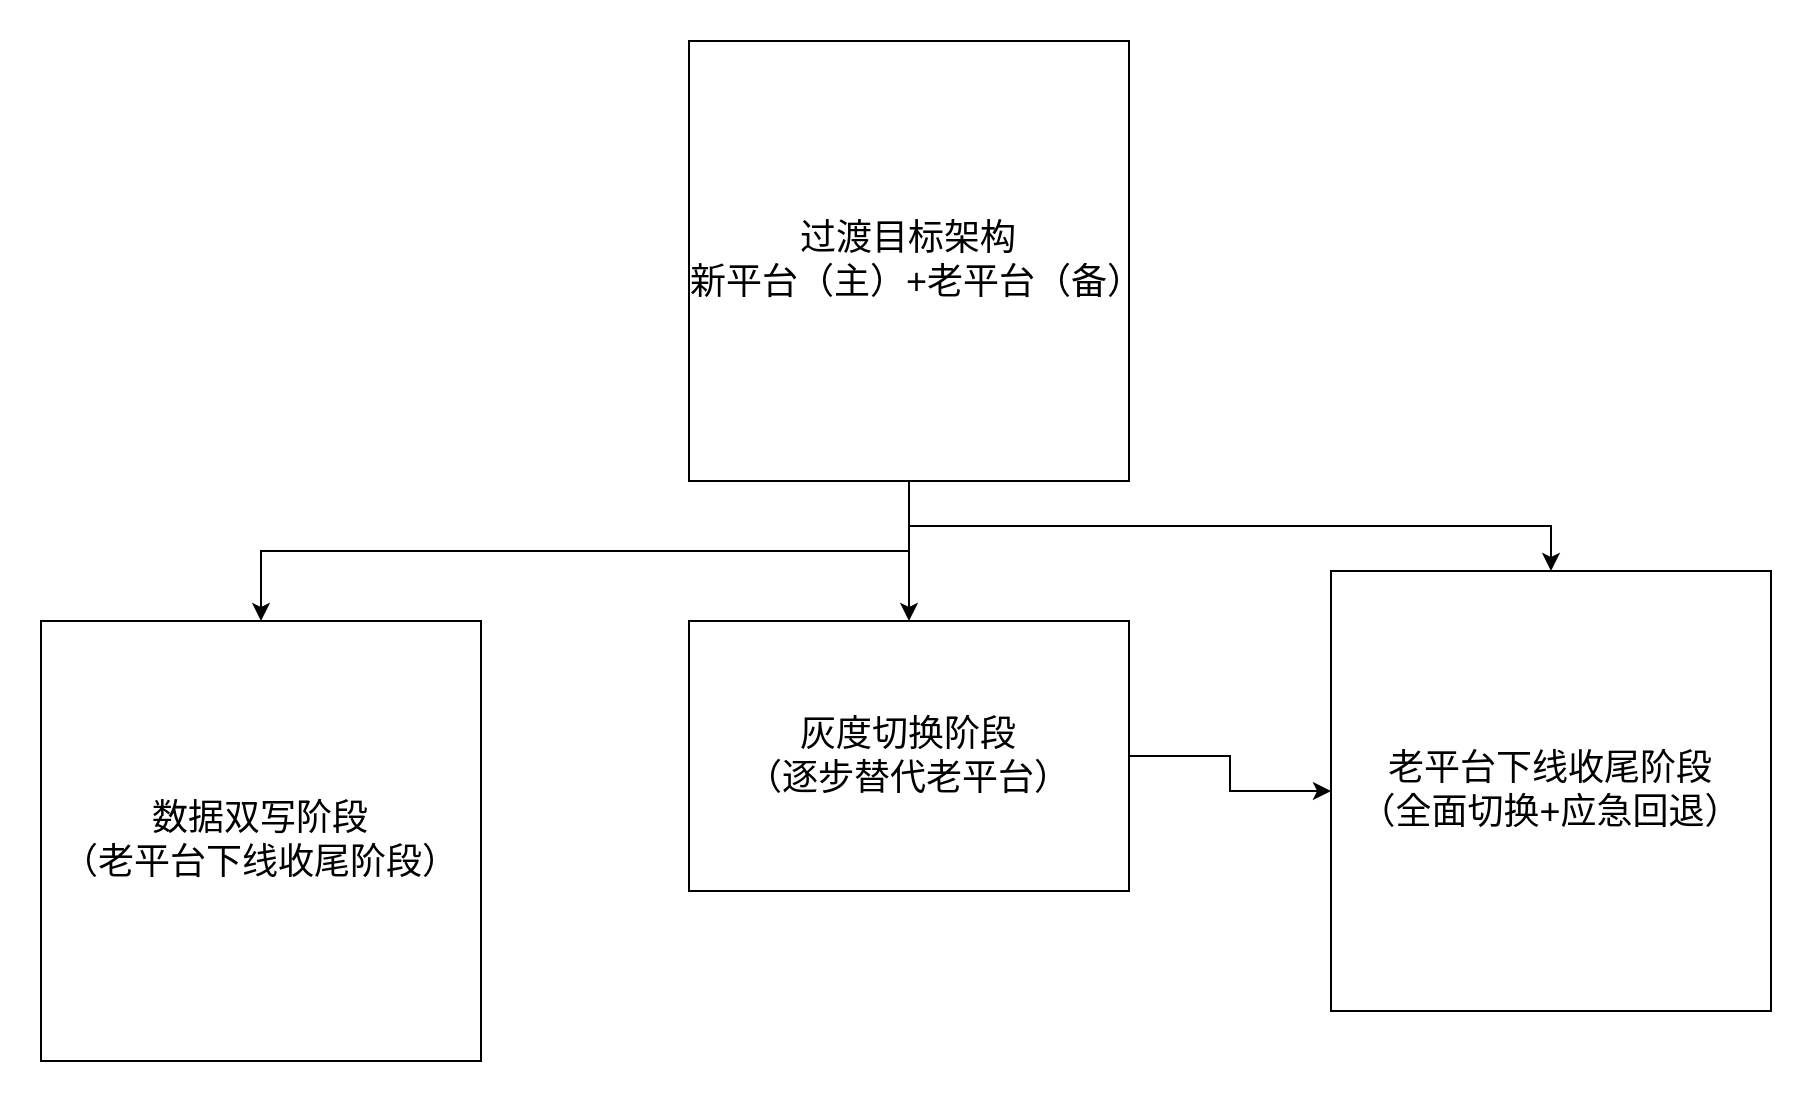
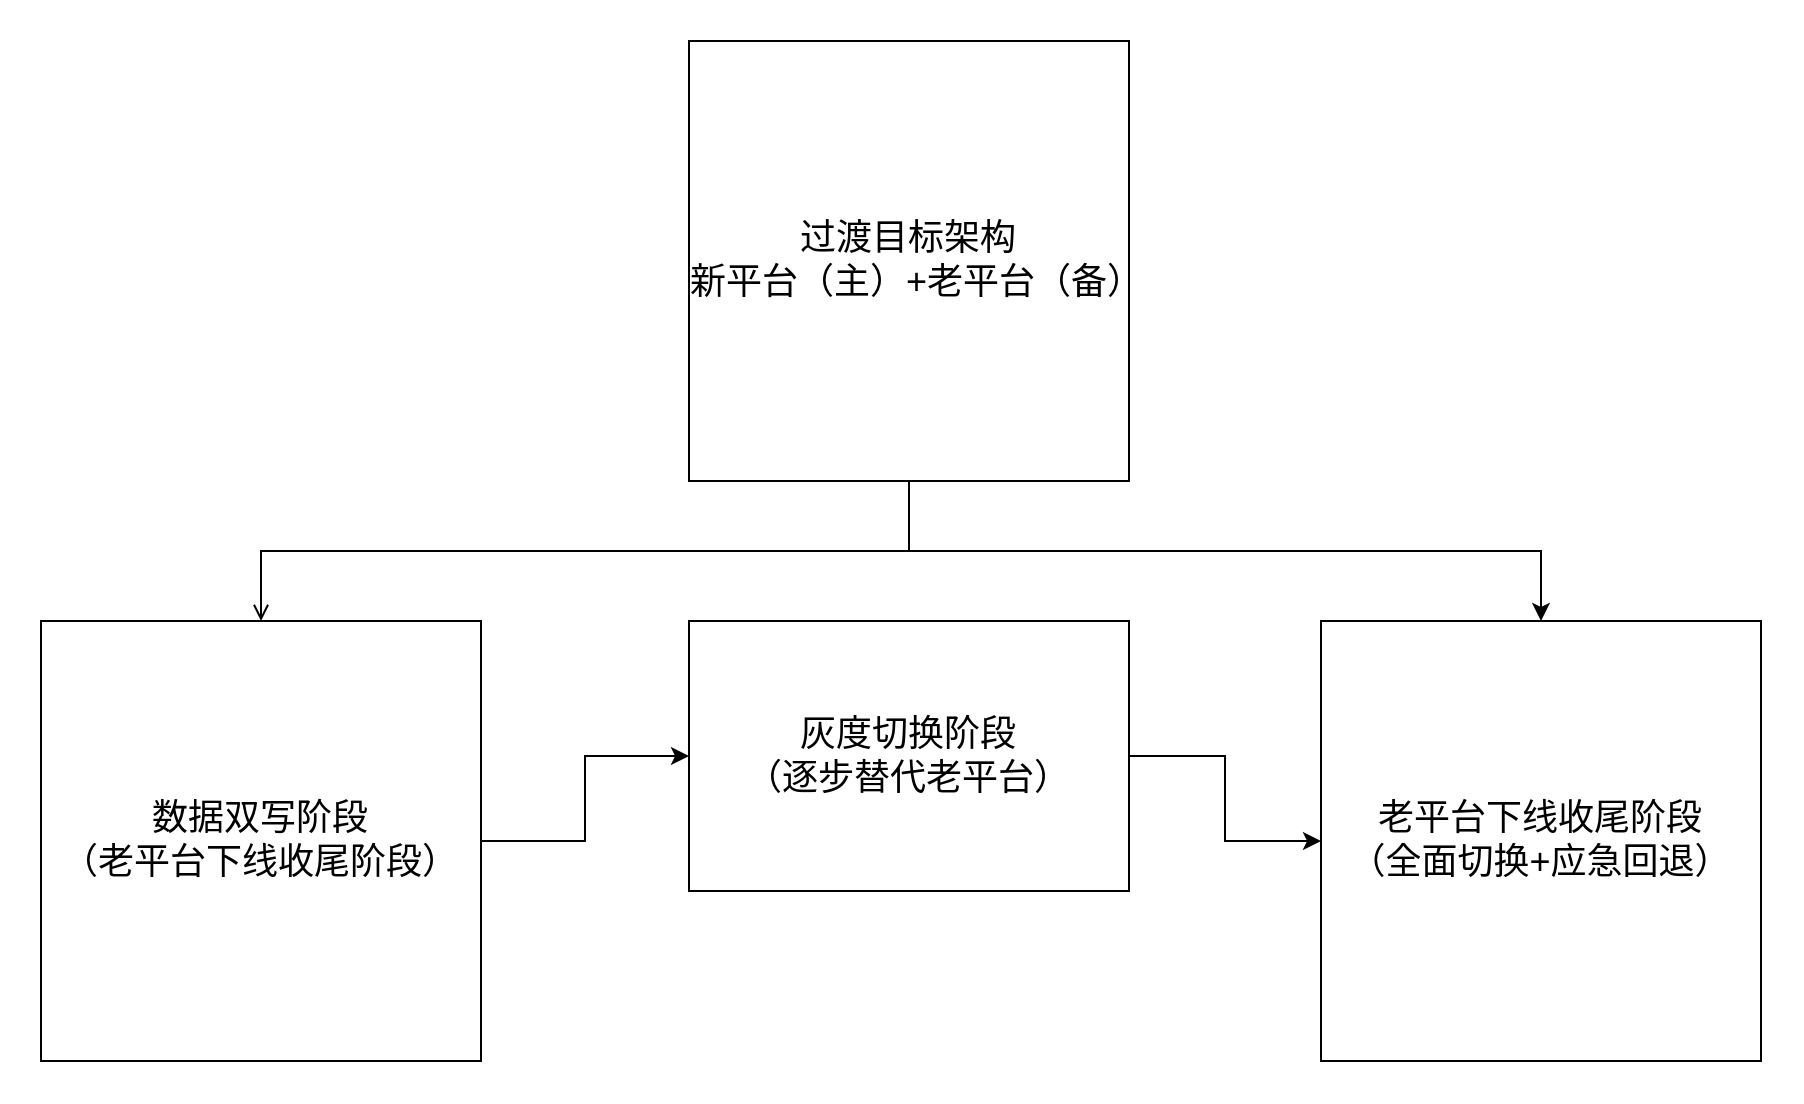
edge "过渡目标架构 新平台（主）+老平台（备）" -> "灰度切换阶段 （逐步替代老平台）": removed
edge "过渡目标架构 新平台（主）+老平台（备）" -> "数据双写阶段 （老平台下线收尾阶段）": arrowhead classic -> open
node "老平台下线收尾阶段 （全面切换+应急回退）": moved (1551, 791) -> (1541, 841)
edge "数据双写阶段 （老平台下线收尾阶段）" -> "灰度切换阶段 （逐步替代老平台）": added
